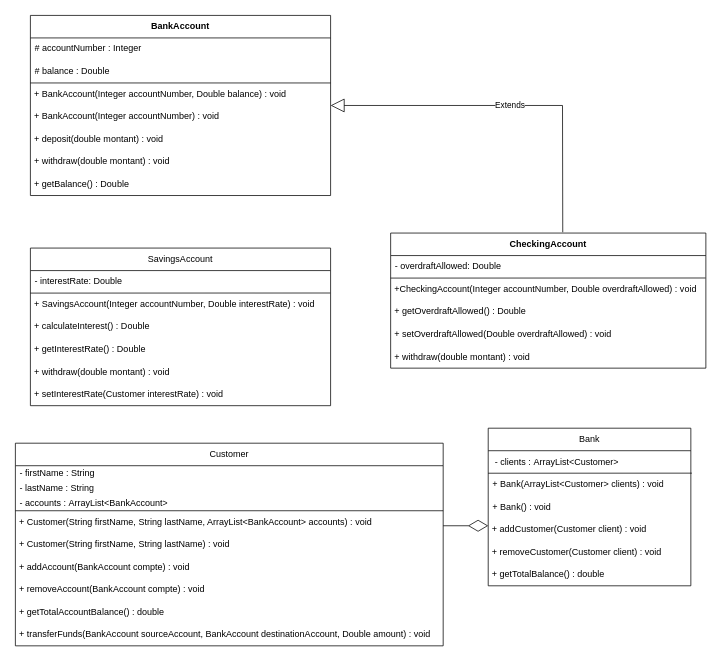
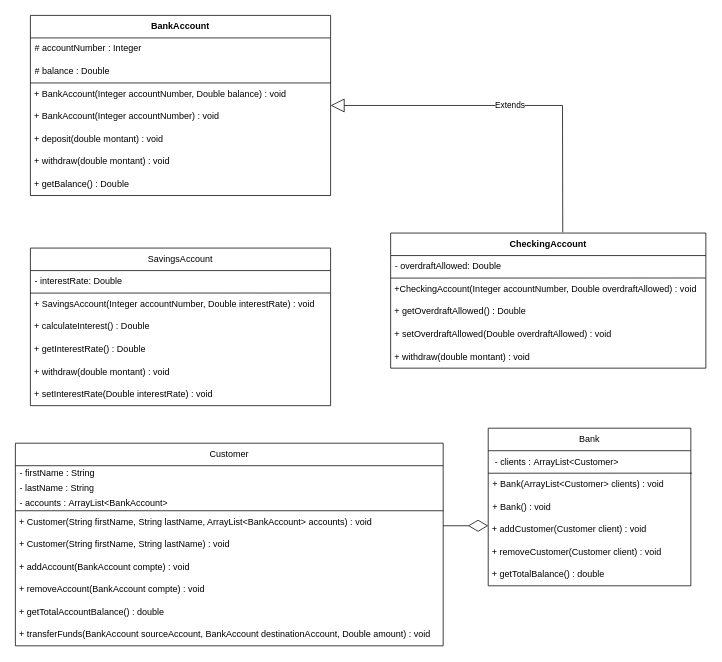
node "+ setInterestRate(Customer interestRate) : void": label "+ setInterestRate(Customer interestRate) : void" -> "+ setInterestRate(Double interestRate) : void"
